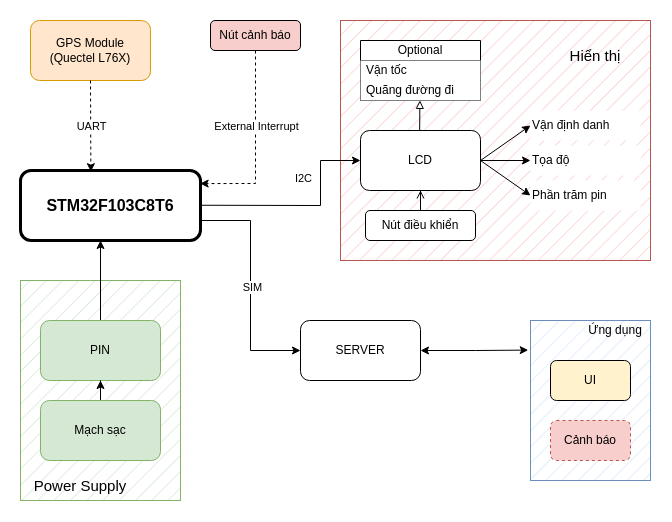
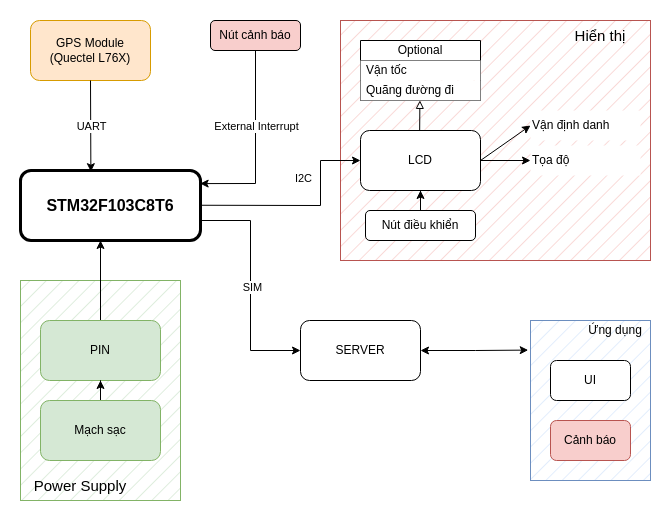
node "Hiển thị": moved (596, 56) -> (601, 36)
edge "GPS Module (Quectel L76X)" -> "STM32F103C8T6": style dashed -> solid
edge "LCD" -> "Phần trăm pin": removed
edge "Nút cảnh báo" -> "STM32F103C8T6": style dashed -> solid
edge "Nút điều khiển" -> "LCD": arrowhead open -> classic
node "Phần trăm pin": removed
node "UI": fillcolor #fff2cc -> #ffffff
node "Cảnh báo": style dashed -> solid
